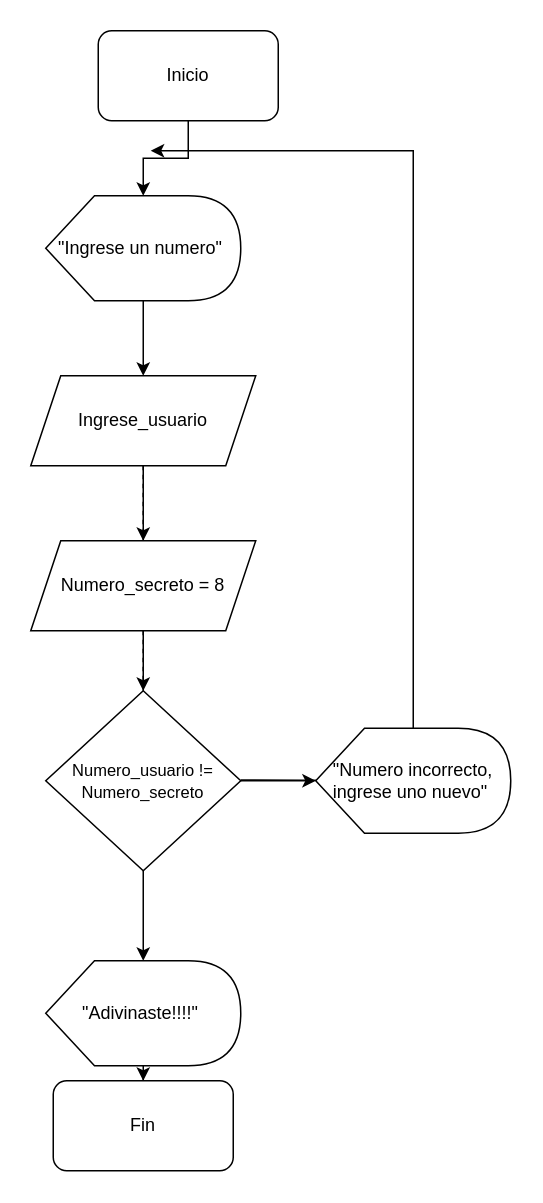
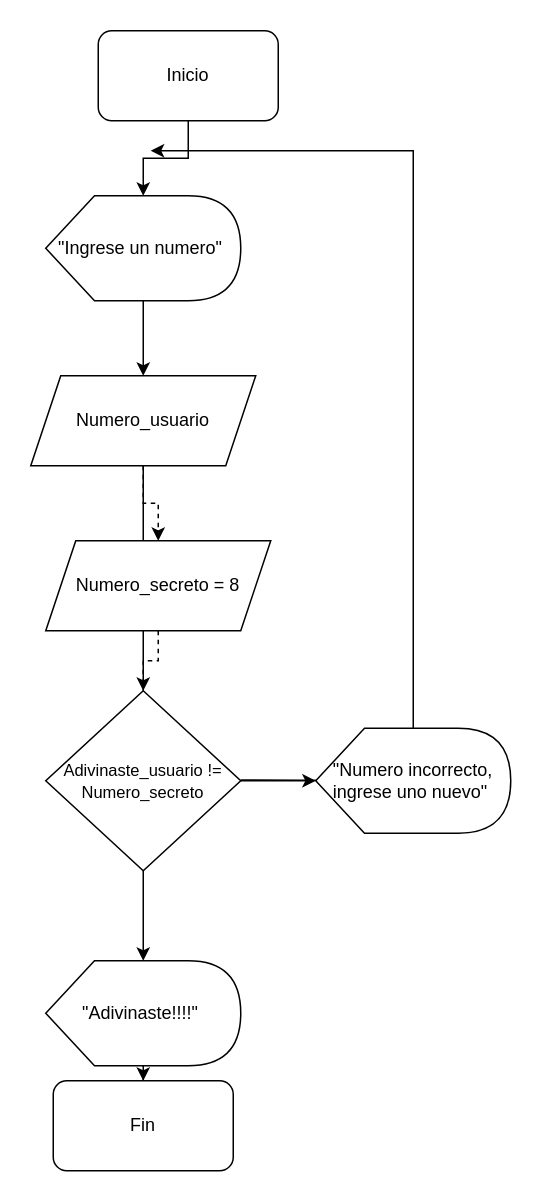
node "Ingrese_usuario": label "Ingrese_usuario" -> "Numero_usuario"
node "Numero_secreto = 8": moved (143, 586) -> (158, 586)
node "Numero_usuario != Numero_secreto": label "Numero_usuario != Numero_secreto" -> "Adivinaste_usuario != Numero_secreto"
